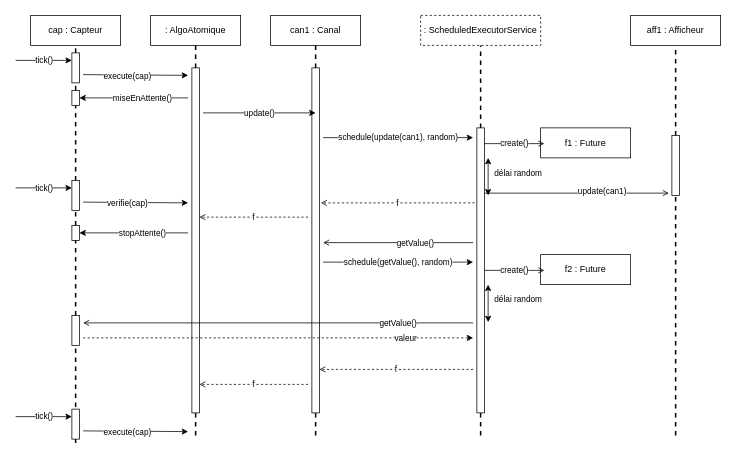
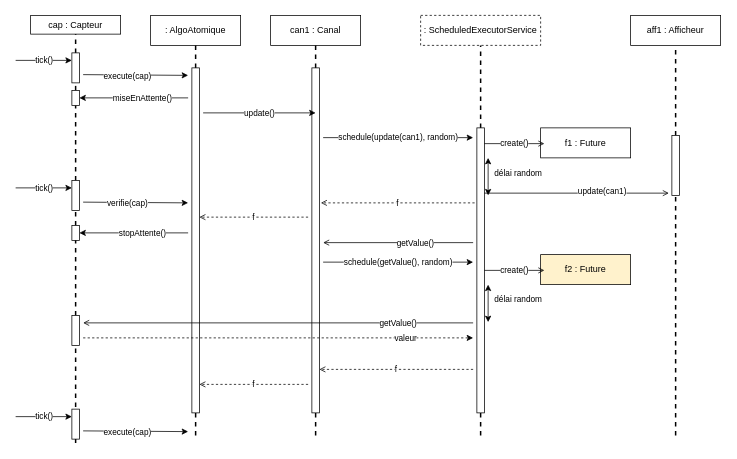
node "cap : Capteur": size 90x30 -> 90x19
node "f2 : Future": fillcolor #ffffff -> #fff2cc
